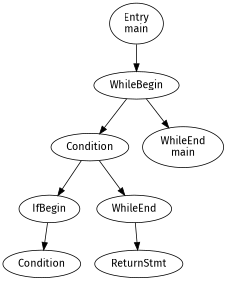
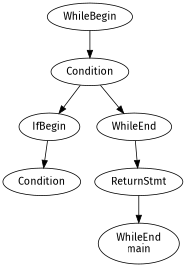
node "Entry main": removed
edge "WhileBegin" -> "WhileEnd main": now "ReturnStmt" -> "WhileEnd main"
